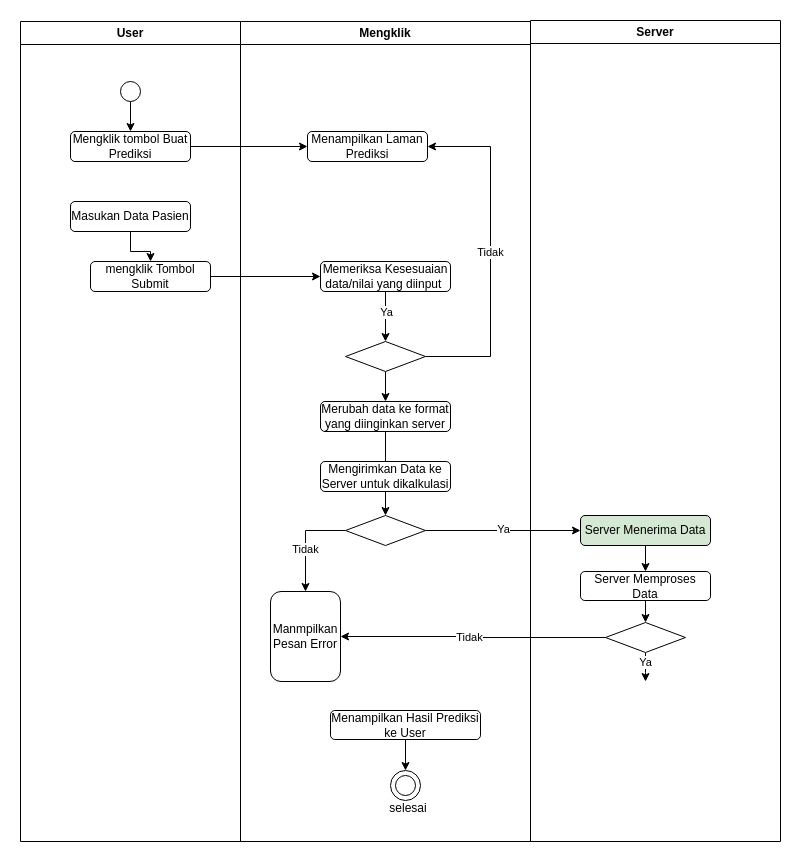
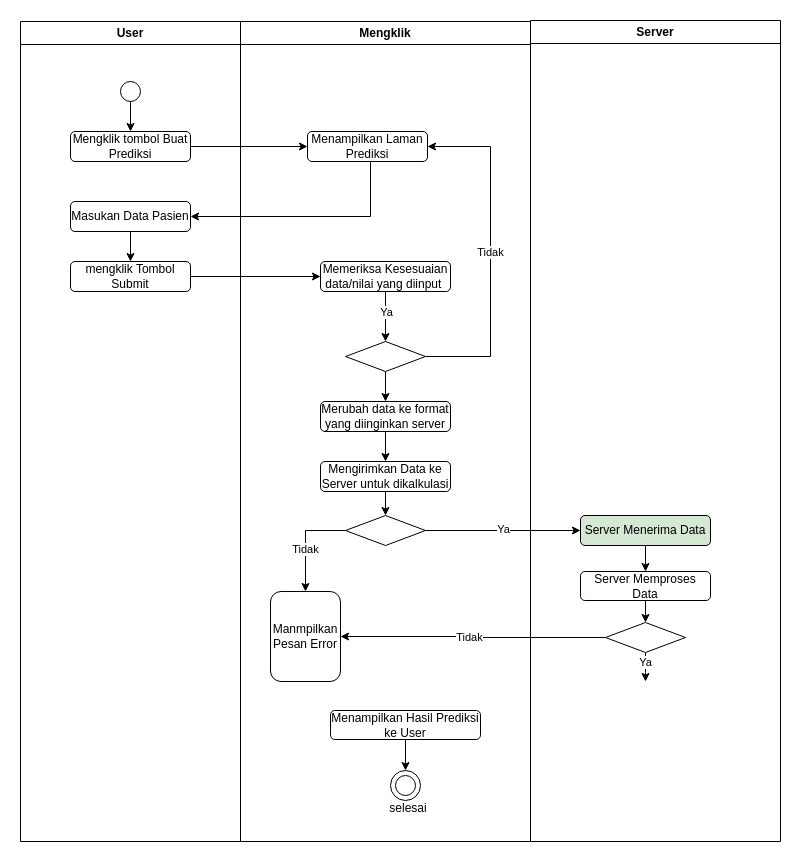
edge "Menampilkan Laman Prediksi" -> "Masukan Data Pasien": added
node "mengklik Tombol Submit": moved (151, 277) -> (131, 277)
edge "Merubah data ke format yang diinginkan server" -- "Mengirimkan Data ke Server untuk dikalkulasi": arrowhead none -> classic
